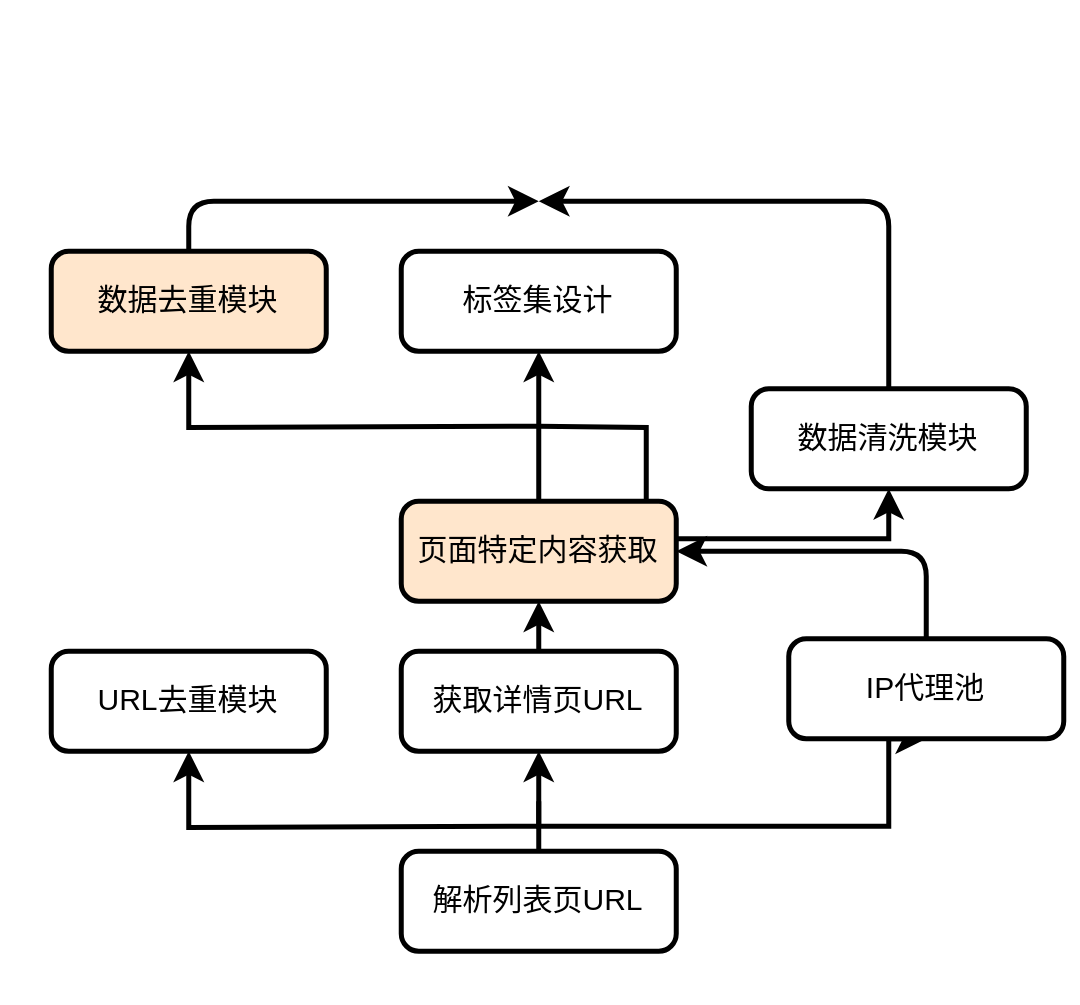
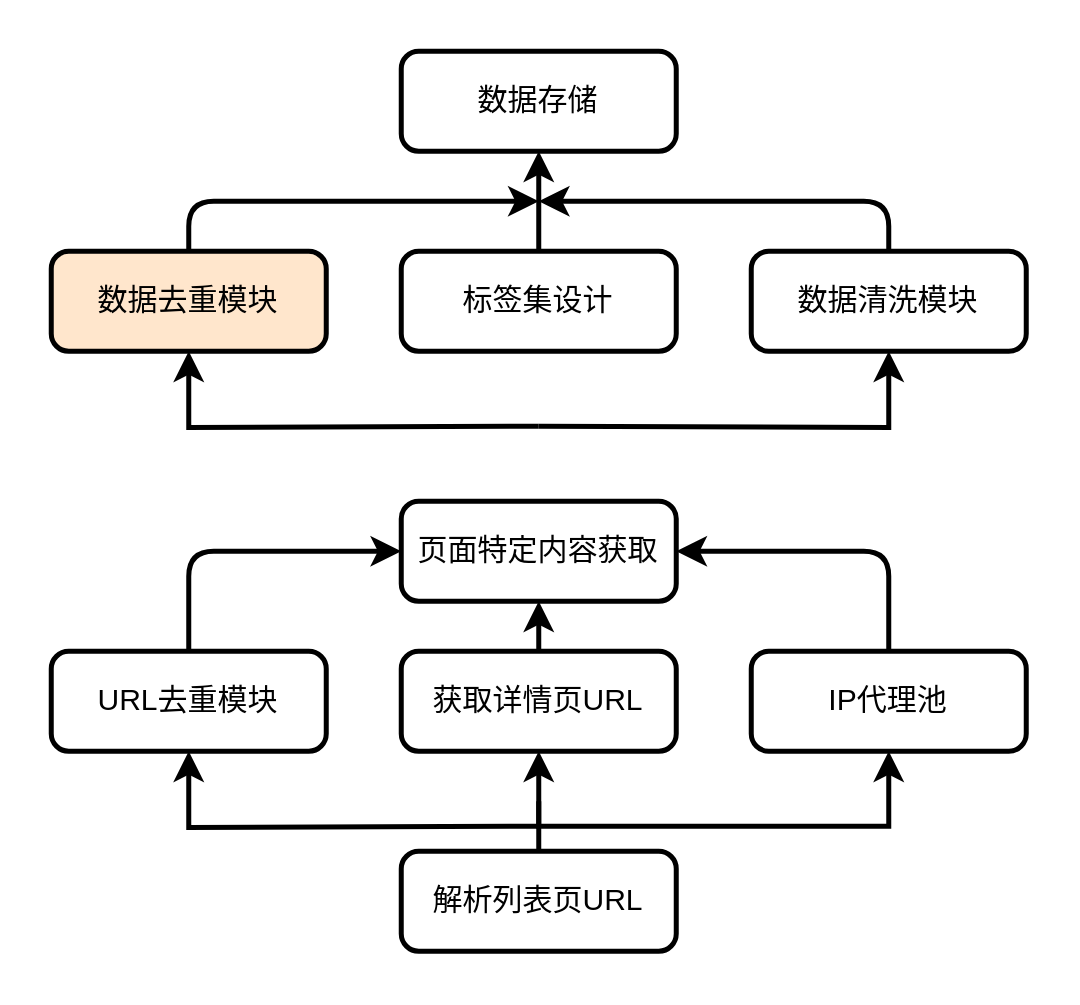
node "数据存储": added
edge "标签集设计" -> "数据存储": added
node "数据清洗模块": moved (889, 439) -> (889, 301)
edge "页面特定内容获取" -> "标签集设计": removed
edge "URL去重模块" -> "页面特定内容获取": added
node "页面特定内容获取": fillcolor #ffe6cc -> #ffffff
node "IP代理池": moved (926, 689) -> (889, 701)
